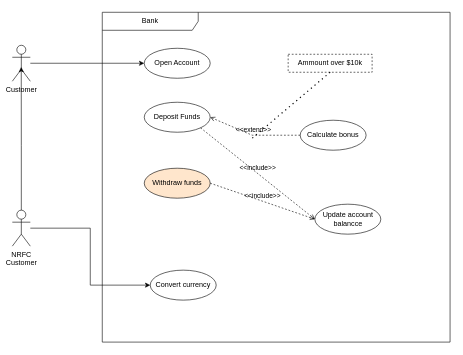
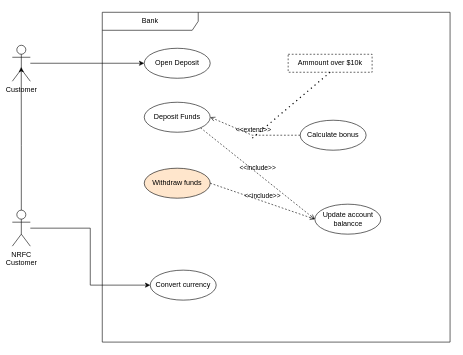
node "Open Account": label "Open Account" -> "Open Deposit"
